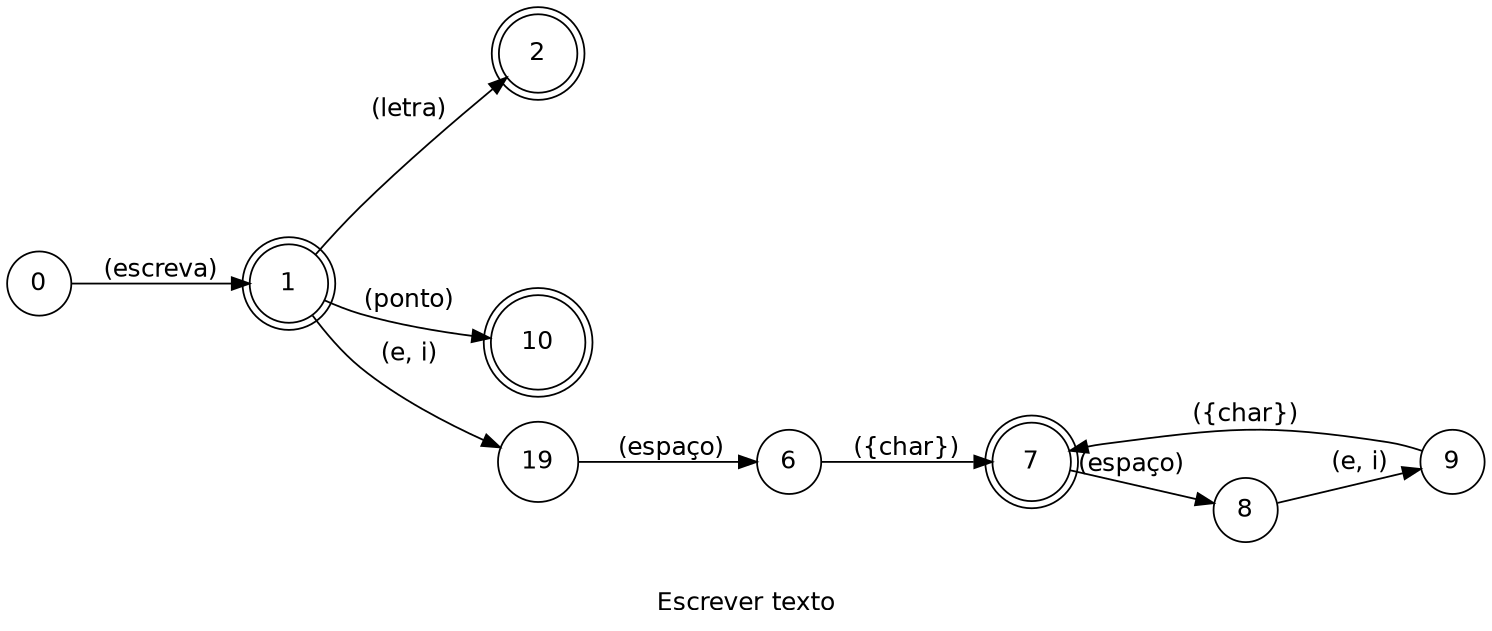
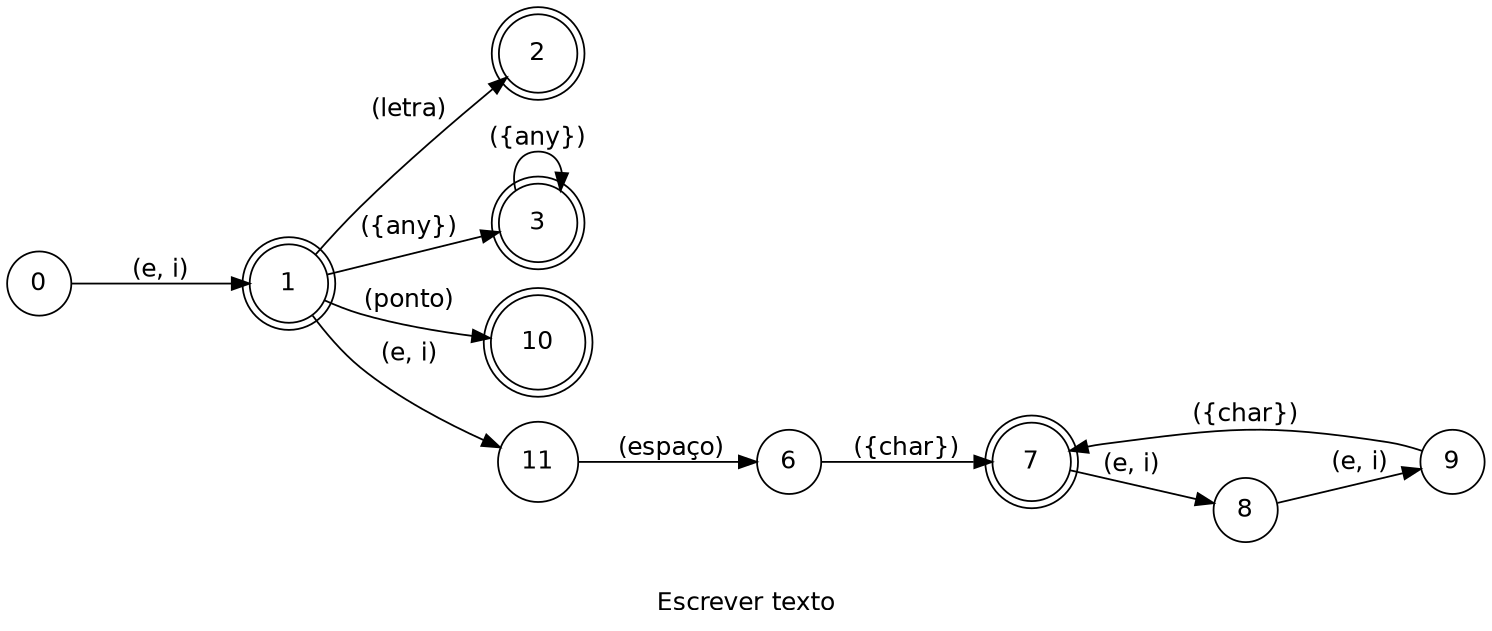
node "3": added
edge "0" -> "1": label "(escreva)" -> "(e, i)"
node "19": label "19" -> "11"
edge "7" -> "8": label "(espaço)" -> "(e, i)"
